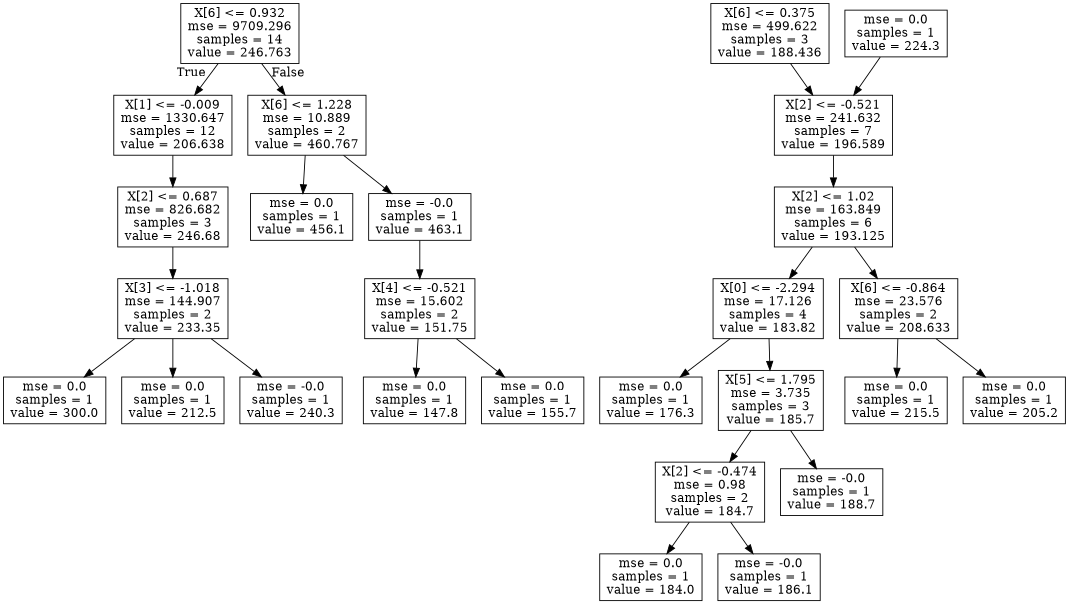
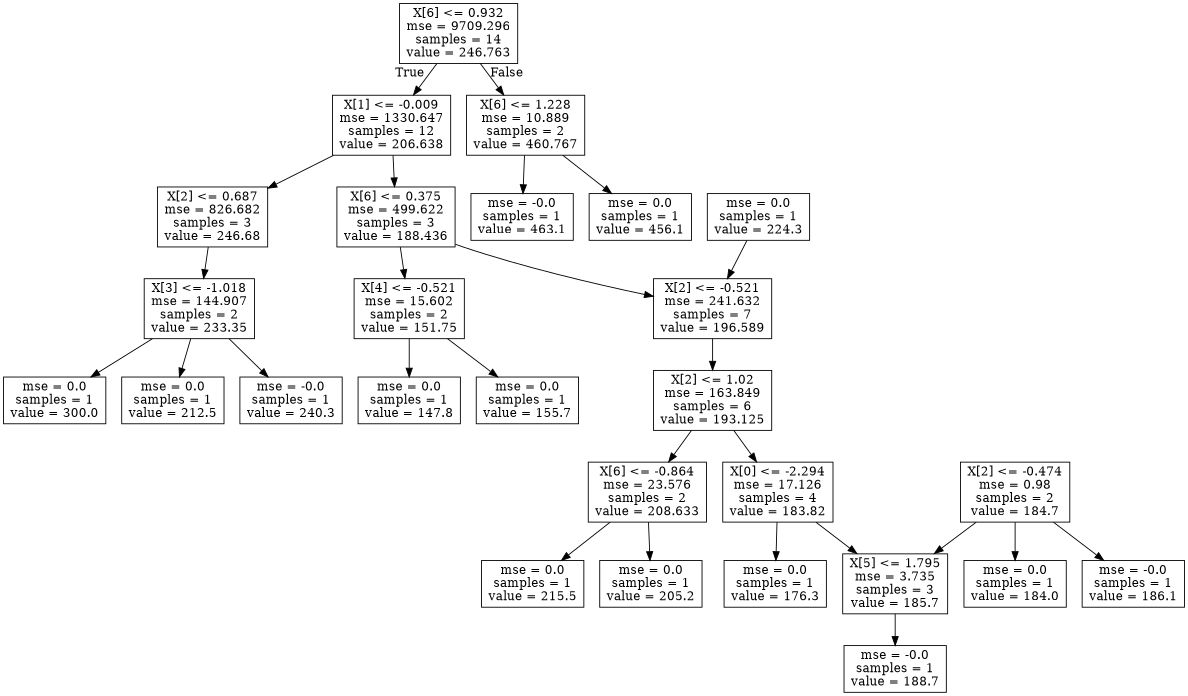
edge "X[1] <= -0.009 mse = 1330.647 samples = 12 value = 206.638" -> "X[6] <= 0.375 mse = 499.622 samples = 3 value = 188.436": added
edge "mse = -0.0 samples = 1 value = 463.1" -> "X[4] <= -0.521 mse = 15.602 samples = 2 value = 151.75": now "X[6] <= 0.375 mse = 499.622 samples = 3 value = 188.436" -> "X[4] <= -0.521 mse = 15.602 samples = 2 value = 151.75"
edge "X[5] <= 1.795 mse = 3.735 samples = 3 value = 185.7" -> "X[2] <= -0.474 mse = 0.98 samples = 2 value = 184.7": reversed
